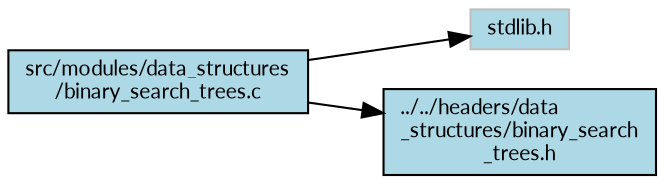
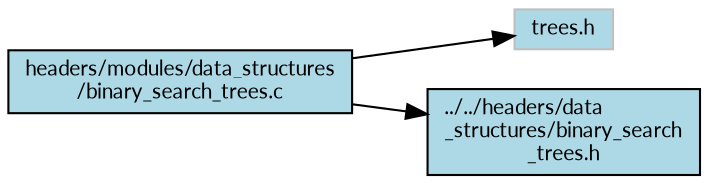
node "stdlib.h": label "stdlib.h" -> "trees.h"
node "src/modules/data_structures /binary_search_trees.c": label "src/modules/data_structures /binary_search_trees.c" -> "headers/modules/data_structures /binary_search_trees.c"
